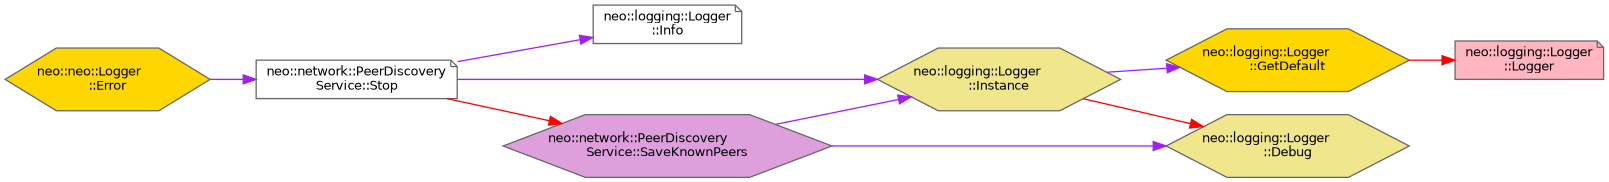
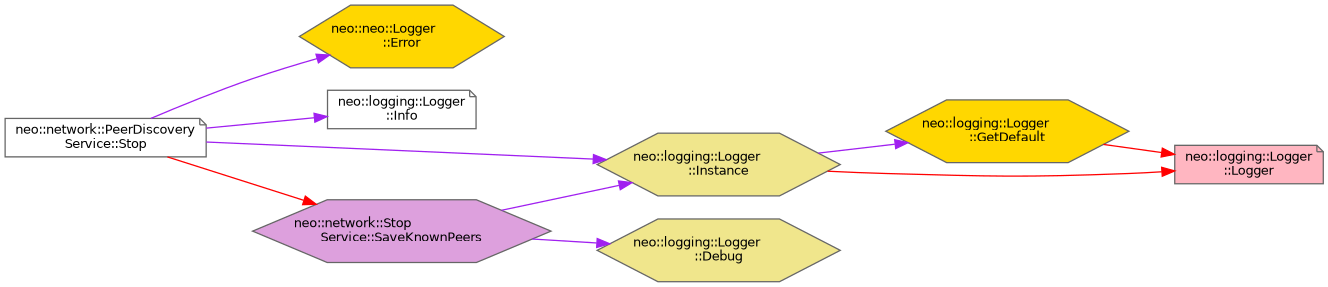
edge "neo::neo::Logger ::Error" -> "neo::network::PeerDiscovery Service::Stop": reversed
edge "neo::logging::Logger ::Instance" -> "neo::logging::Logger ::Debug": now "neo::logging::Logger ::Instance" -> "neo::logging::Logger ::Logger"
node "neo::network::PeerDiscovery Service::SaveKnownPeers": label "neo::network::PeerDiscovery Service::SaveKnownPeers" -> "neo::network::Stop Service::SaveKnownPeers"
